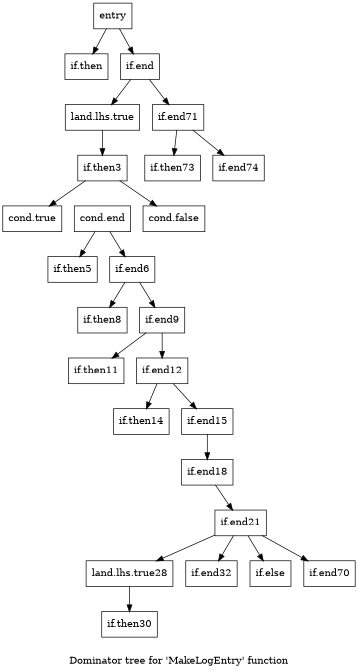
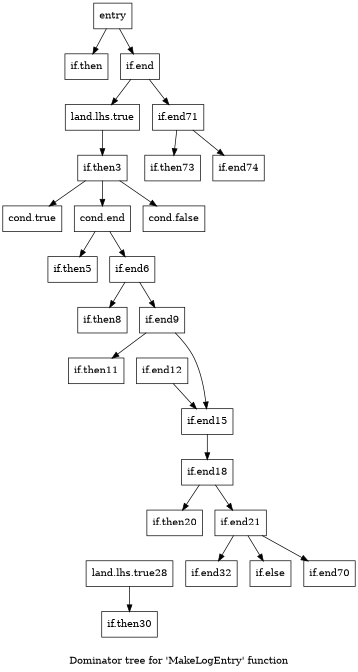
edge "if.then3" -> "cond.end": added
edge "if.end9" -> "if.end12": now "if.end9" -> "if.end15"
node "if.then14": removed
node "if.then20": added
edge "if.end21" -> "land.lhs.true28": removed
